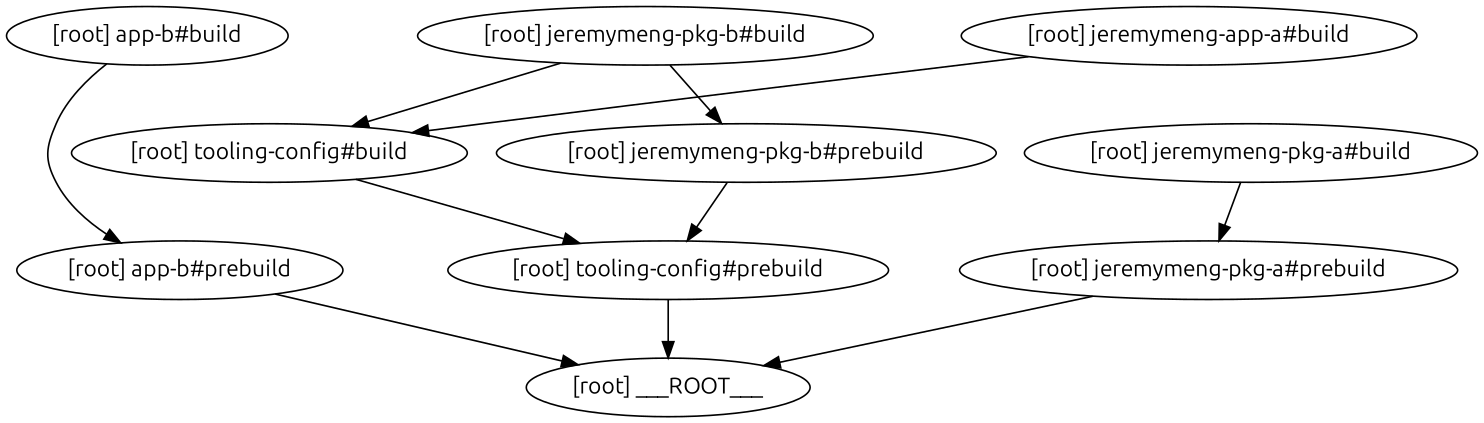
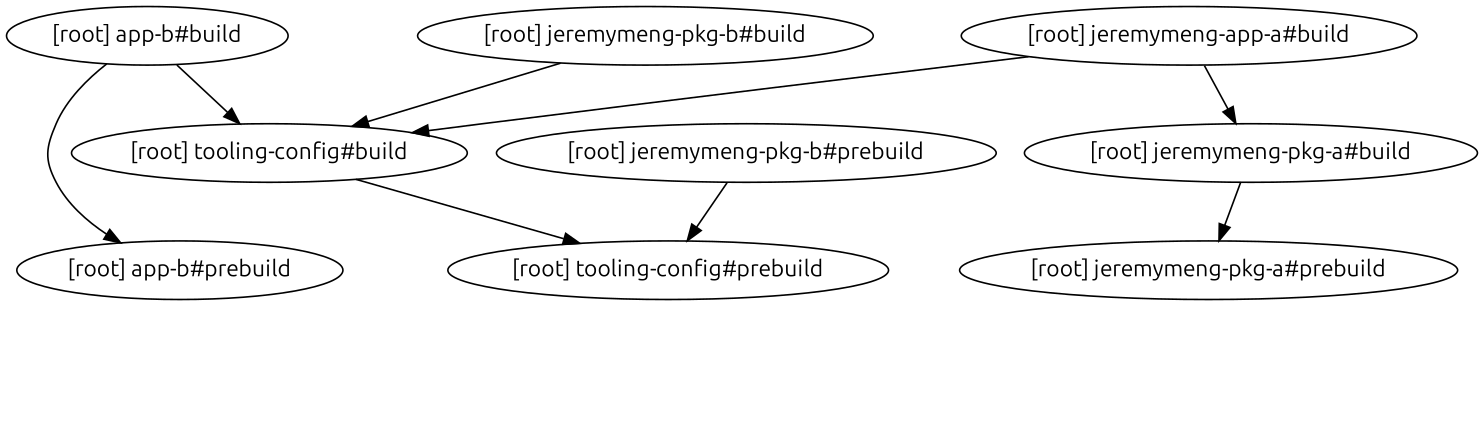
edge "[root] jeremymeng-app-a#build" -> "[root] jeremymeng-pkg-a#build": added
edge "[root] jeremymeng-pkg-b#build" -> "[root] jeremymeng-pkg-b#prebuild": removed
edge "[root] app-b#build" -> "[root] tooling-config#build": added
node "[root] ___ROOT___": removed
